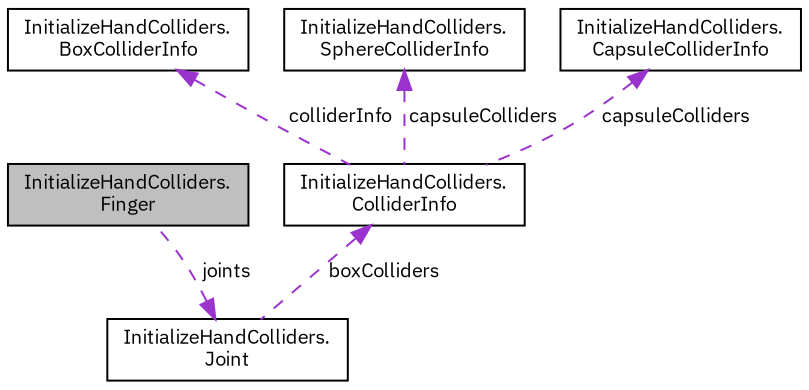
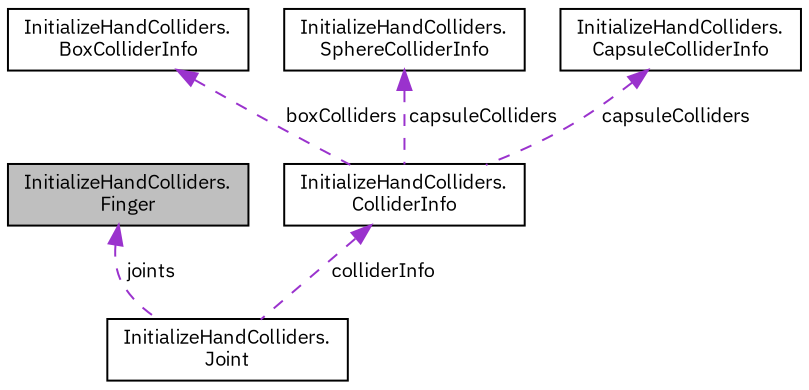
edge "InitializeHandColliders. ColliderInfo" -> "InitializeHandColliders. BoxColliderInfo": label " colliderInfo" -> " boxColliders"
edge "InitializeHandColliders. Finger" -> "InitializeHandColliders. Joint": reversed
edge "InitializeHandColliders. Joint" -> "InitializeHandColliders. ColliderInfo": label " boxColliders" -> " colliderInfo"
